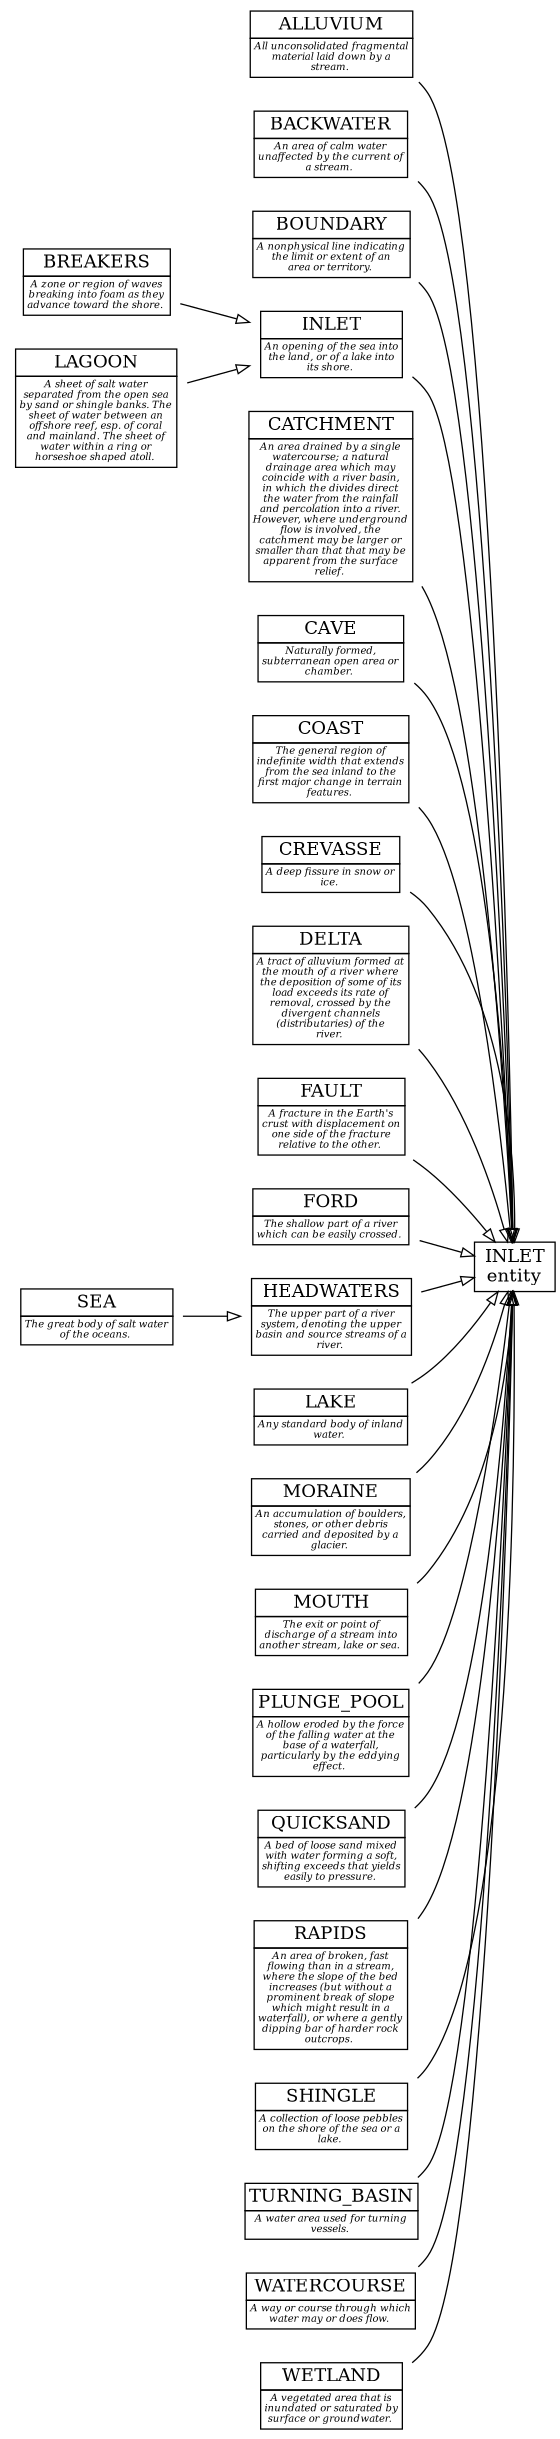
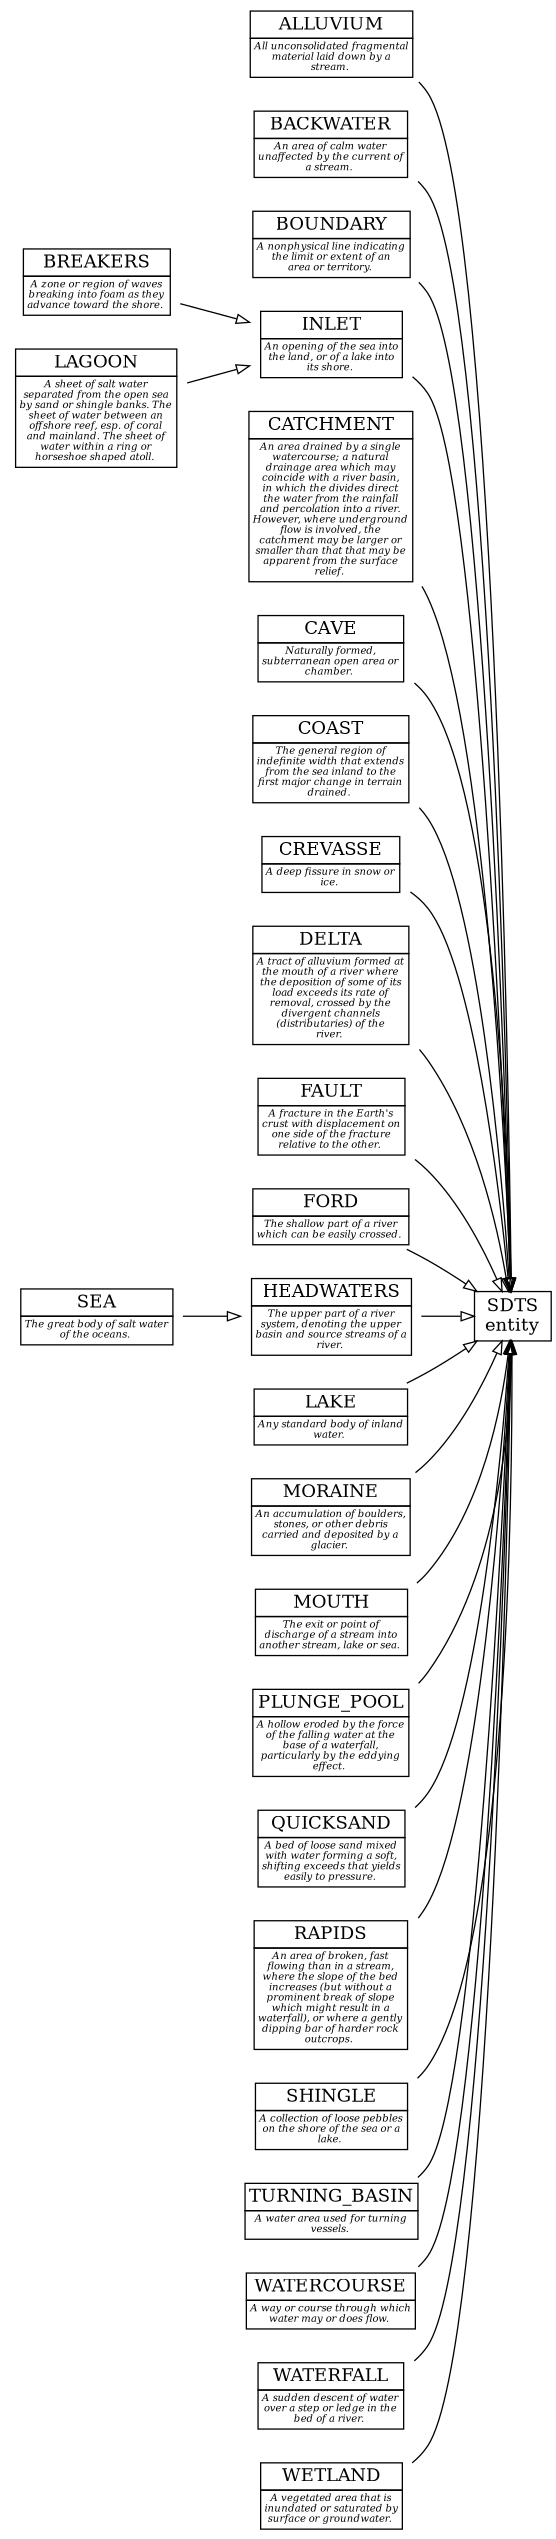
node "COAST": text "features." -> "drained."
node "INLET entity": label "INLET entity" -> "SDTS entity"
node "WATERFALL": added
